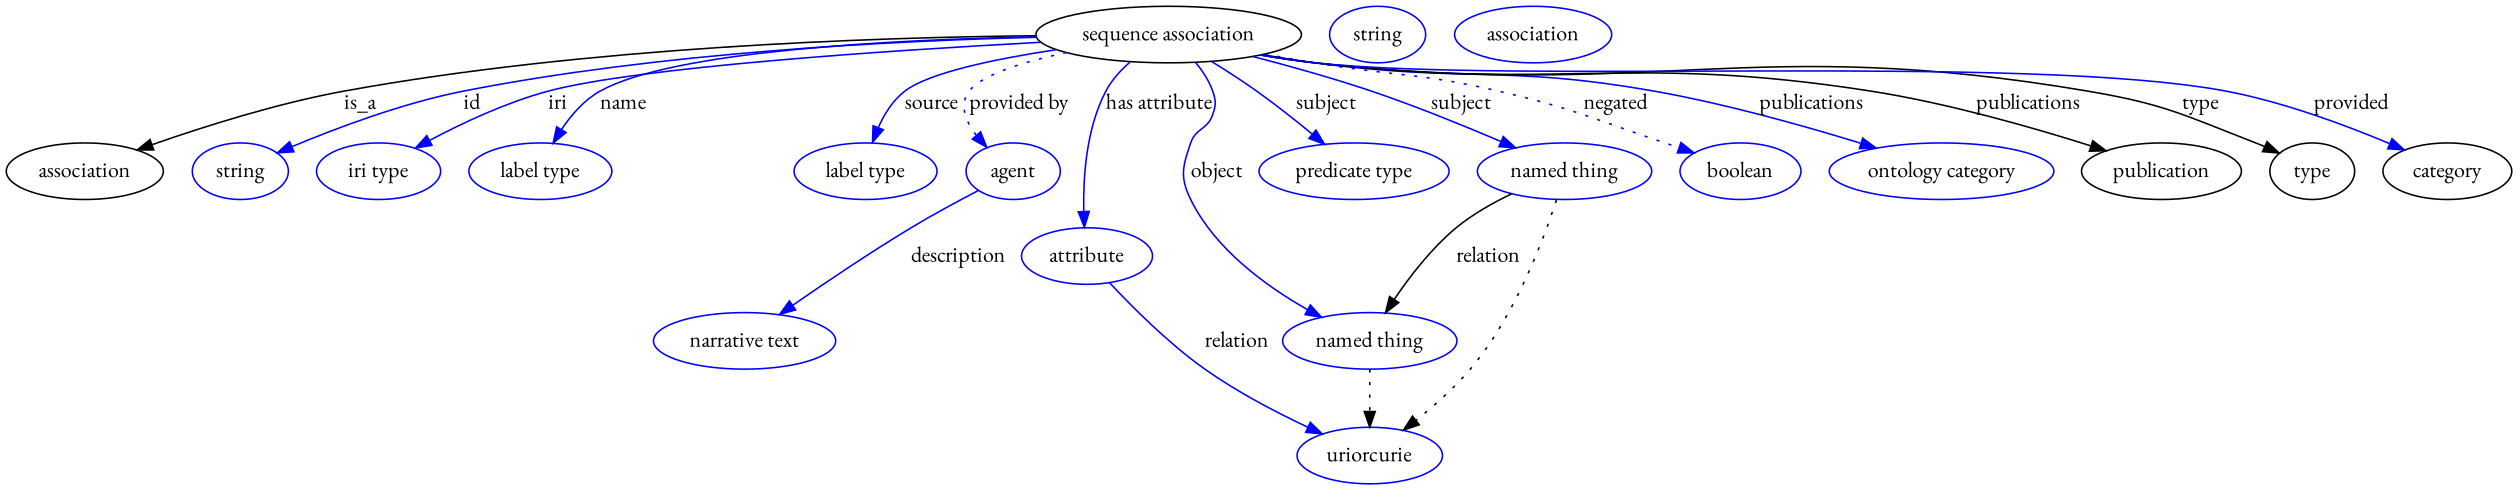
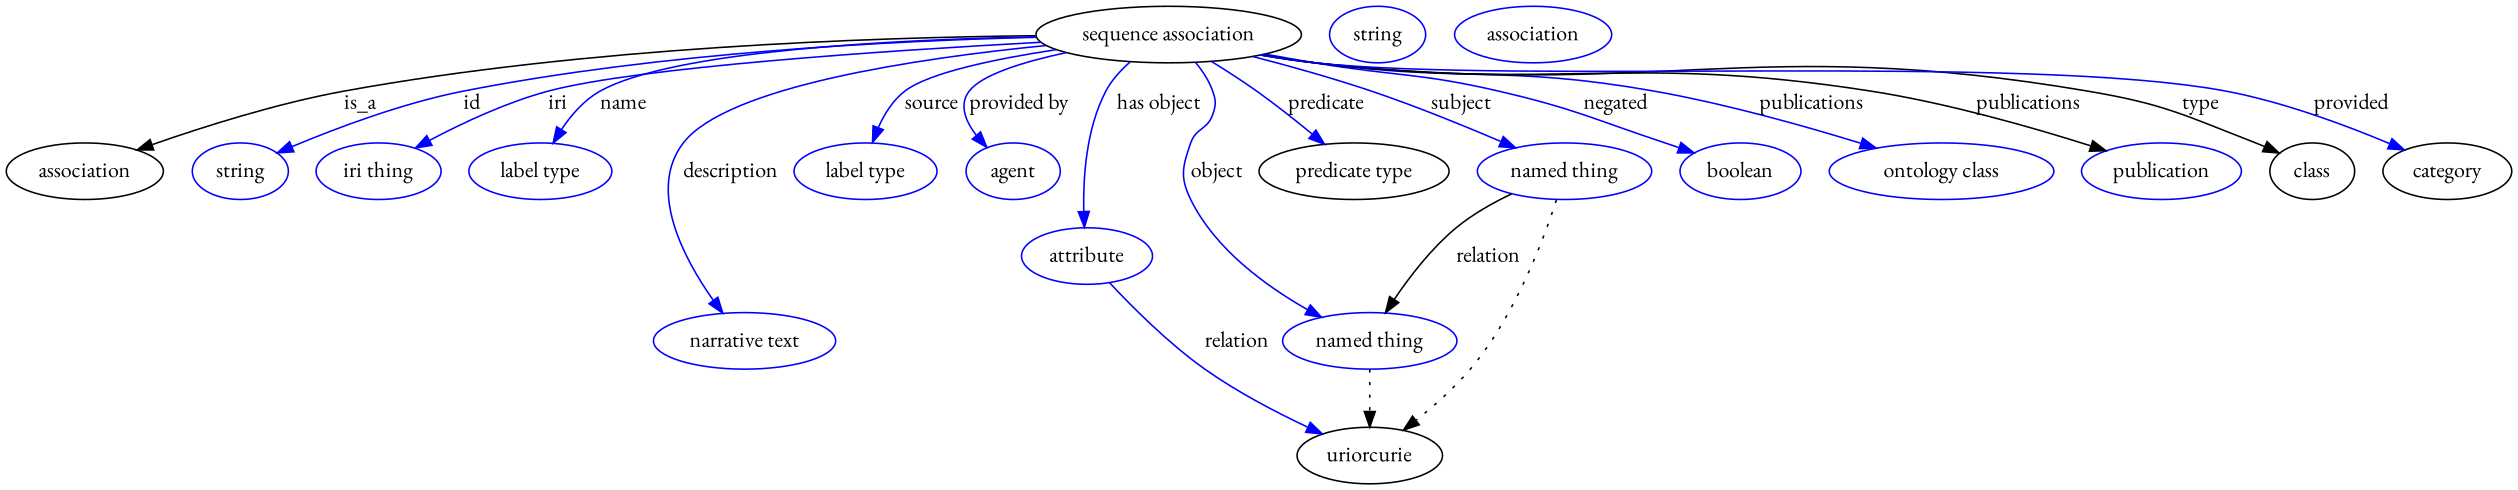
edge "sequence association" -> "agent": style dotted -> solid
edge "sequence association" -> "boolean": style dotted -> solid
edge "sequence association" -> "attribute": label "has attribute" -> "has object"
edge "sequence association" -> "predicate type": label "subject" -> "predicate"
node "iri type": label "iri type" -> "iri thing"
node "predicate type": color blue -> black
node "ontology category": label "ontology category" -> "ontology class"
node "publication": color black -> blue
node "type": label "type" -> "class"
edge "agent" -> "narrative text": now "sequence association" -> "narrative text"
node "uriorcurie": color blue -> black
